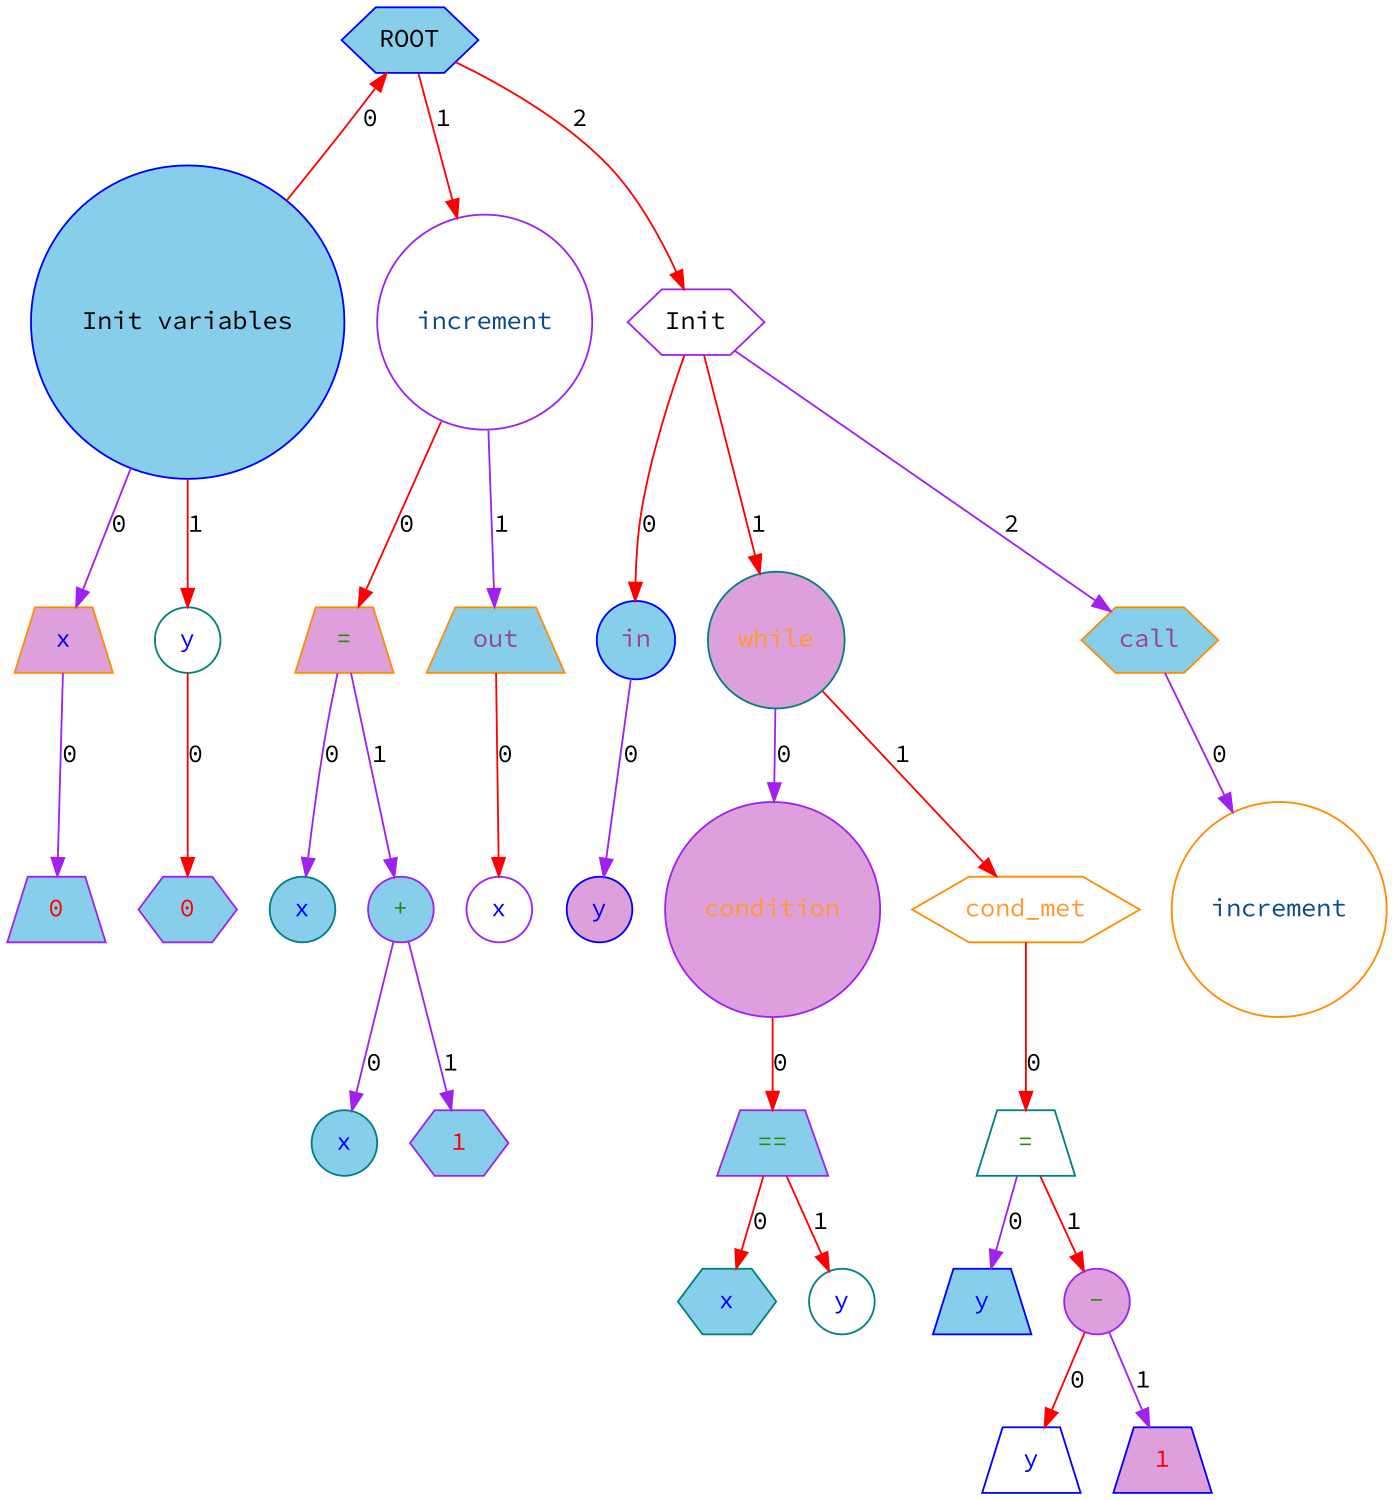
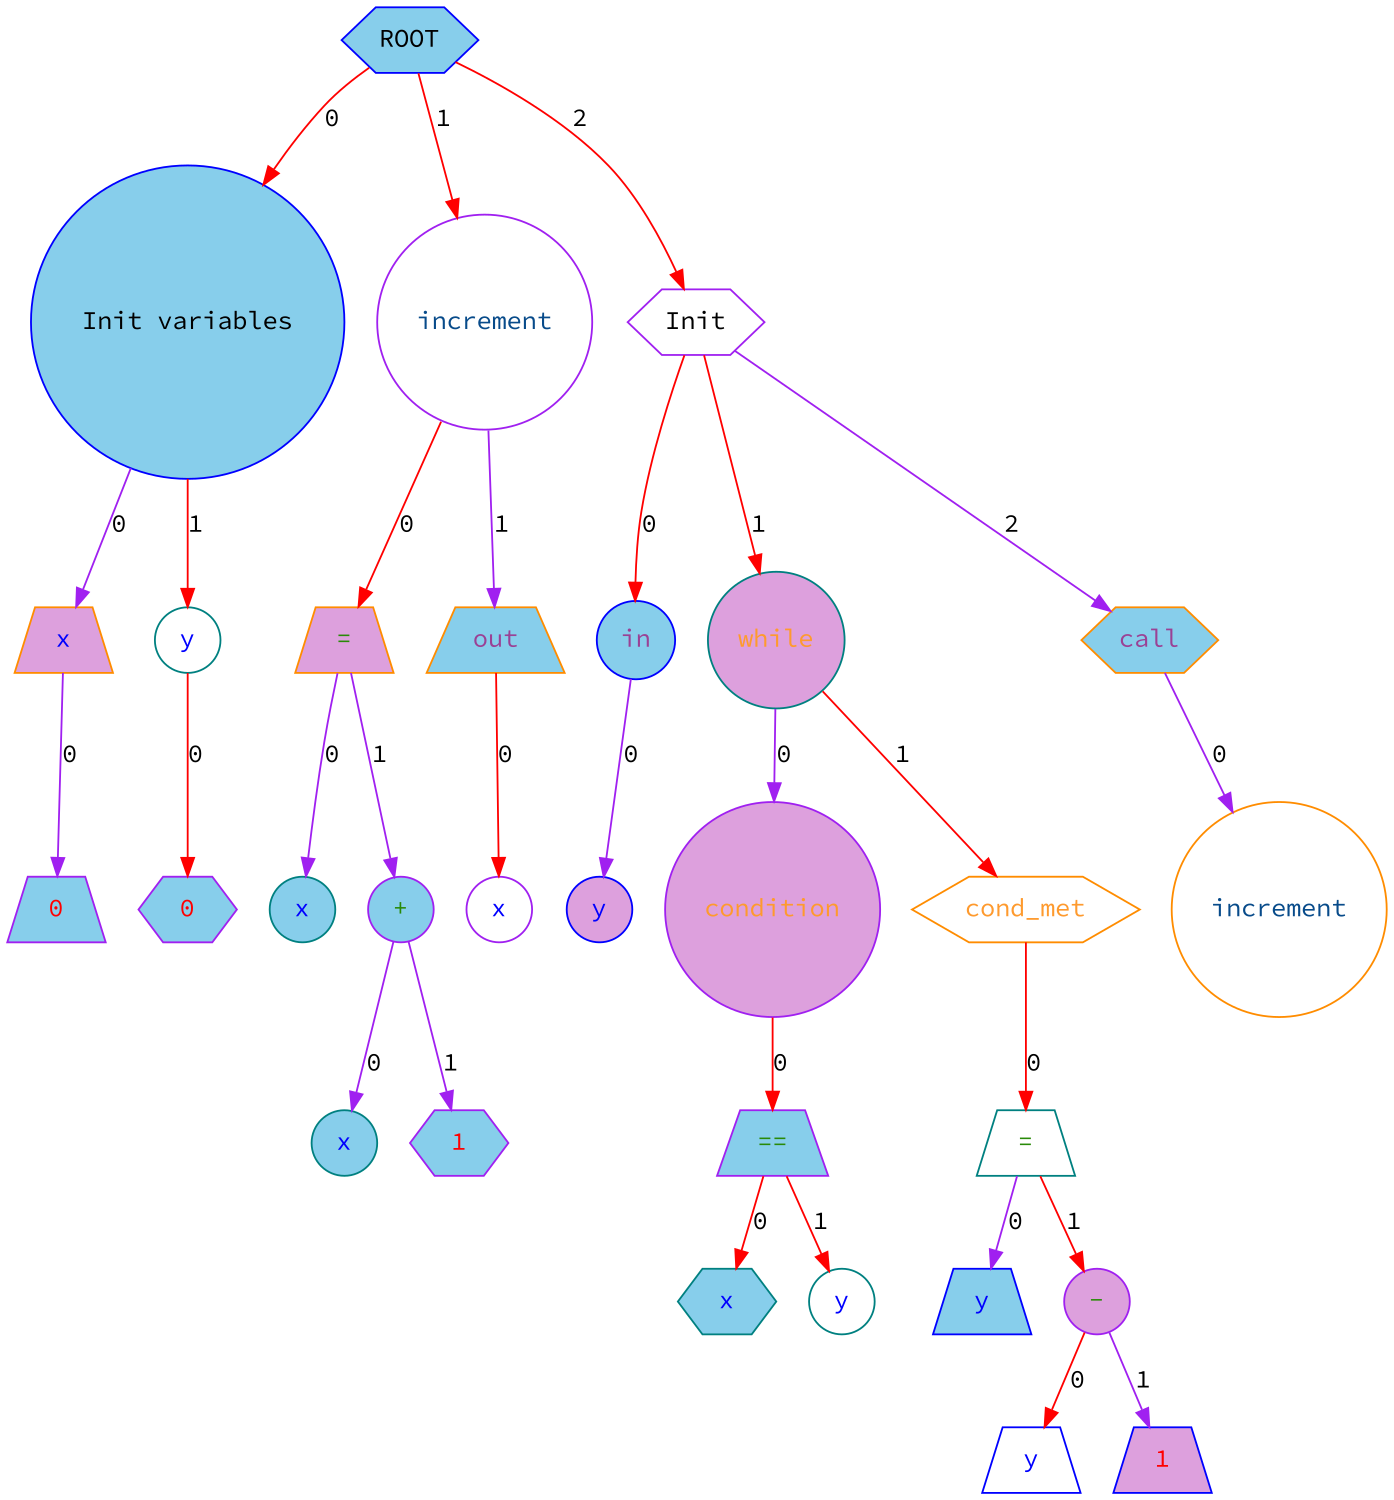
edge "Init variables" -> "ROOT": reversed
